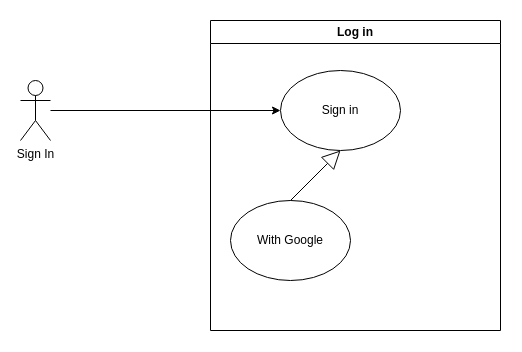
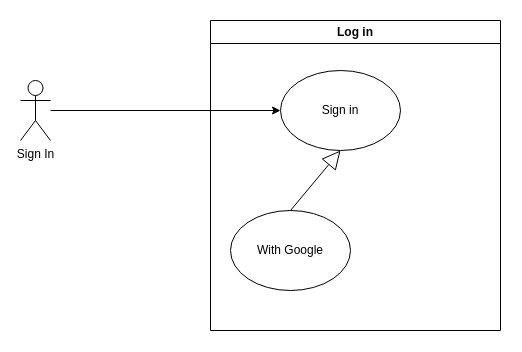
node "With Google": moved (291, 241) -> (291, 251)
